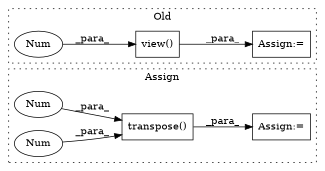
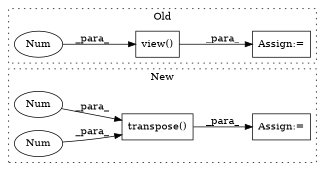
cluster "Assign": label "Assign" -> "New"
